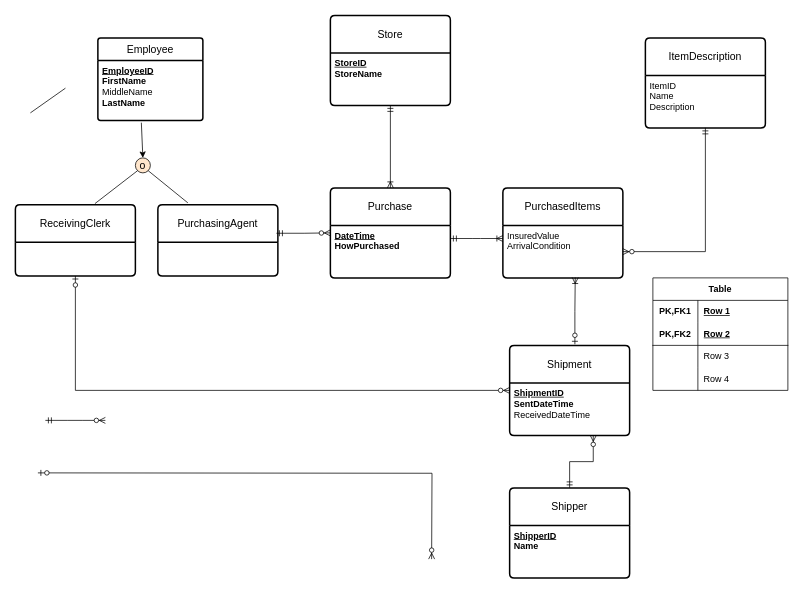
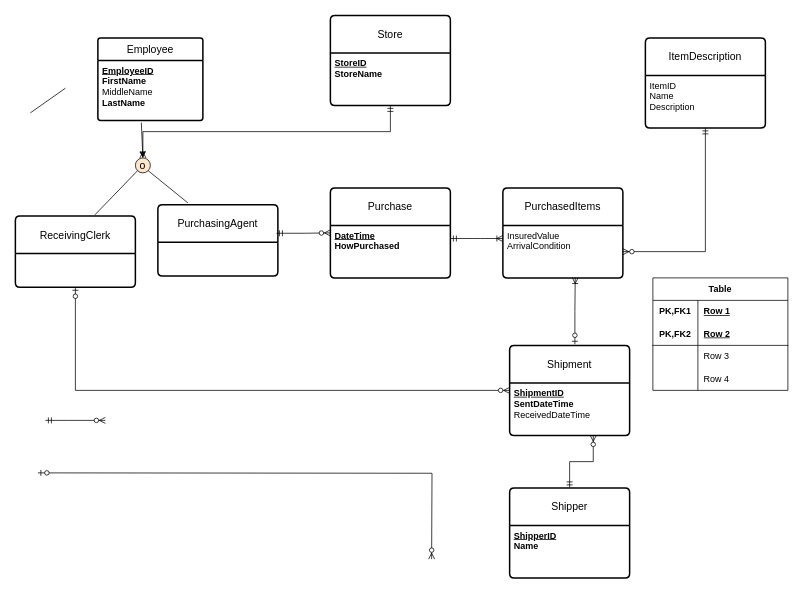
edge "StoreID StoreName" -- "Purchase": now "StoreID StoreName" -- "o"
node "ReceivingClerk": moved (75, 240) -> (75, 252)
